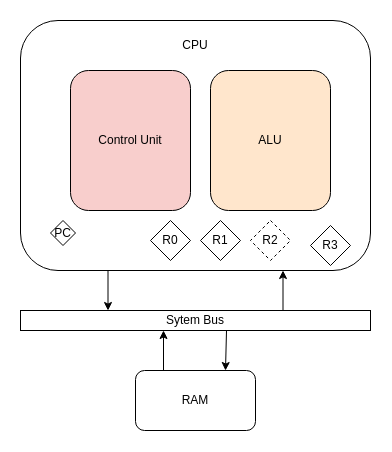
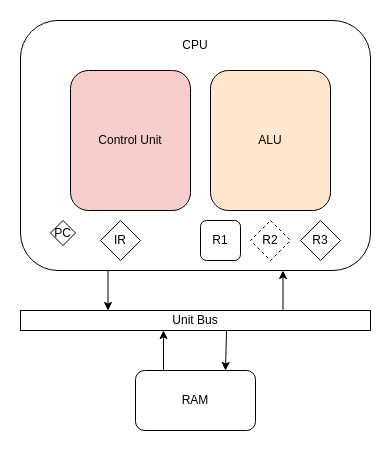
node "IR": added
node "R0": removed
node "R1": shape diamond -> rounded rectangle
node "R3": moved (331, 246) -> (321, 241)
node "Sytem Bus": label "Sytem Bus" -> "Unit Bus"
